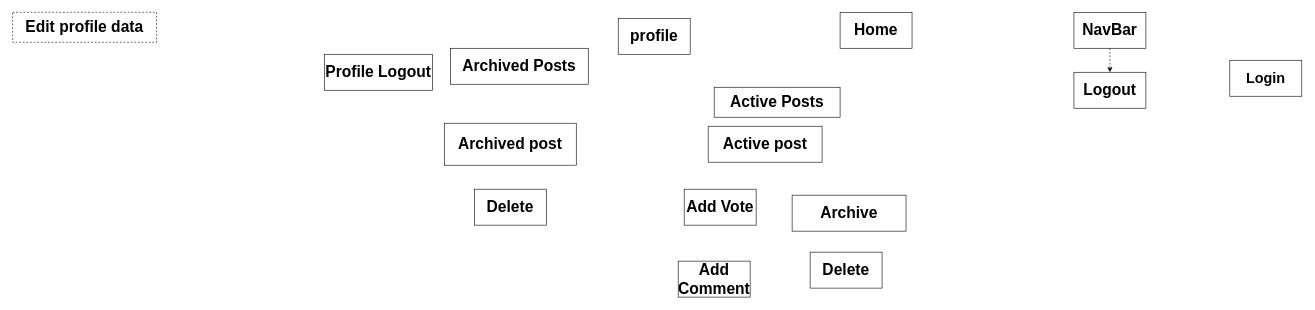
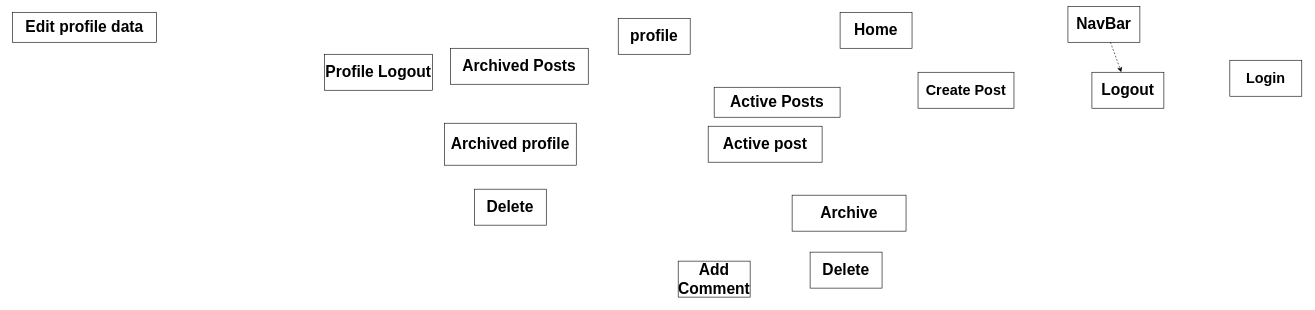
node "Edit profile data": style dashed -> solid
node "NavBar": moved (1110, 30) -> (1104, 24)
node "Create Post": added
node "Logout": moved (1110, 90) -> (1128, 90)
node "Archived post": label "Archived post" -> "Archived profile"
node "Add Vote": removed
